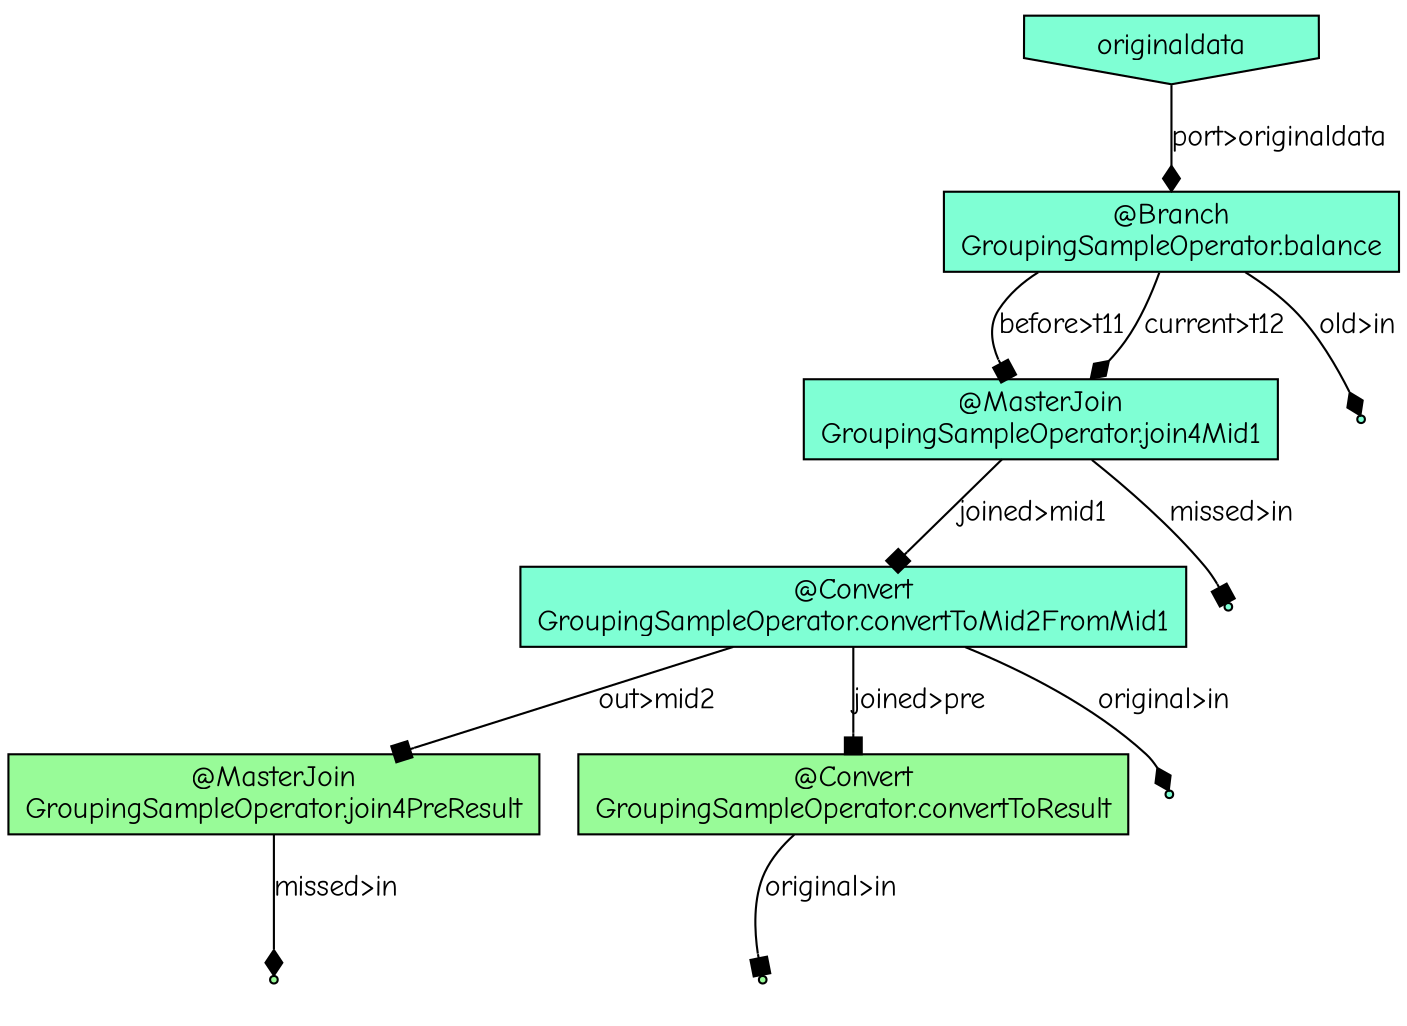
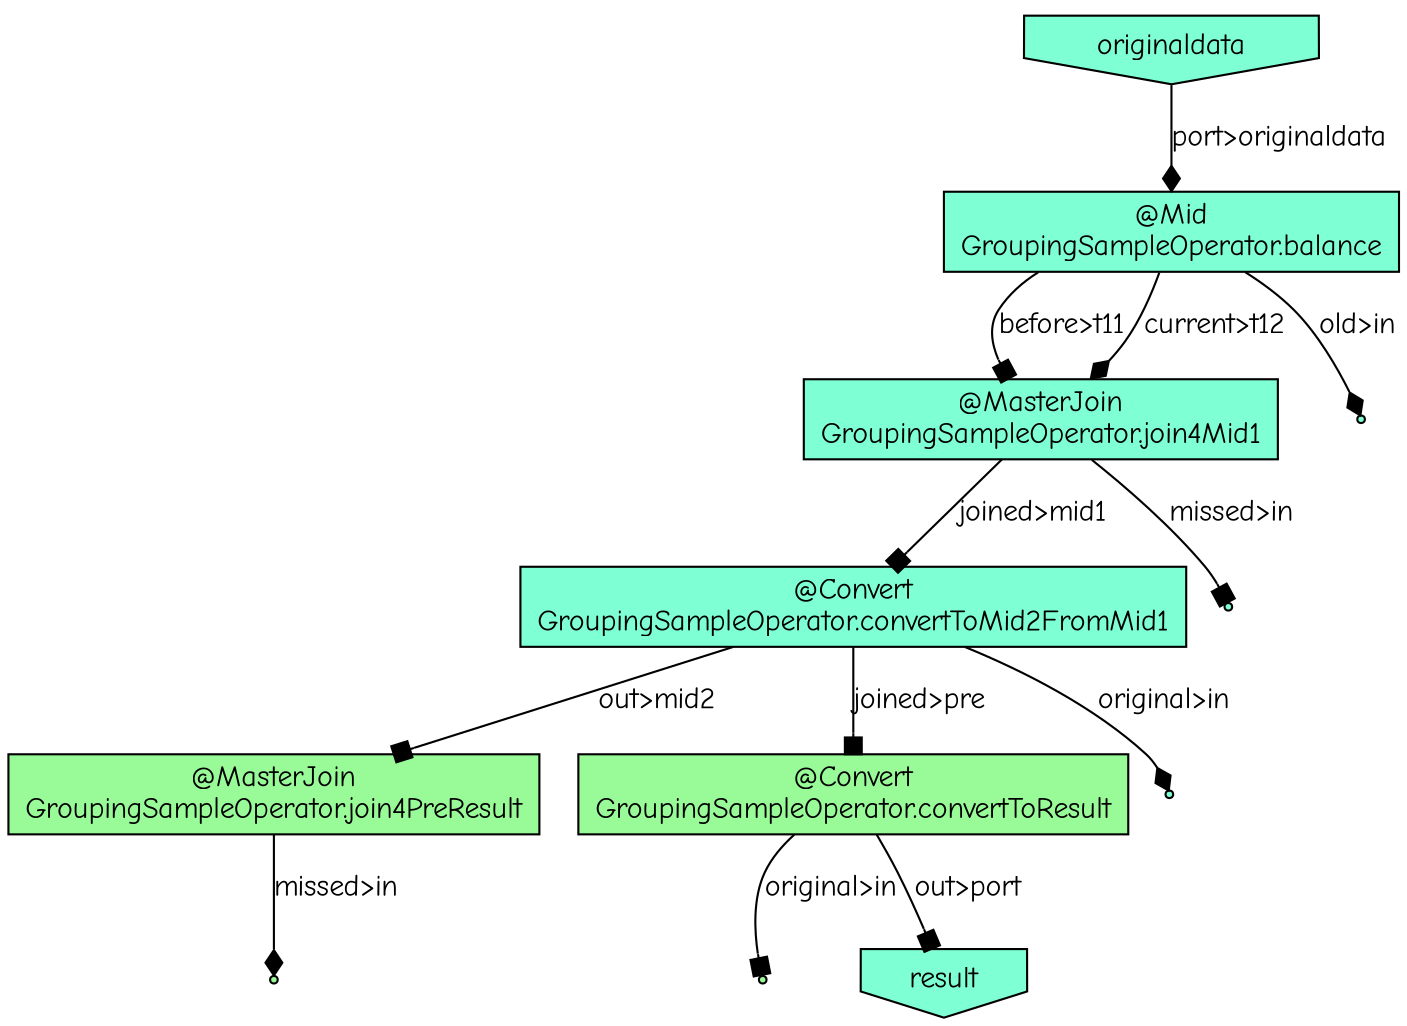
node "@Branch GroupingSampleOperator.balance": label "@Branch GroupingSampleOperator.balance" -> "@Mid GroupingSampleOperator.balance"
node "result": added
